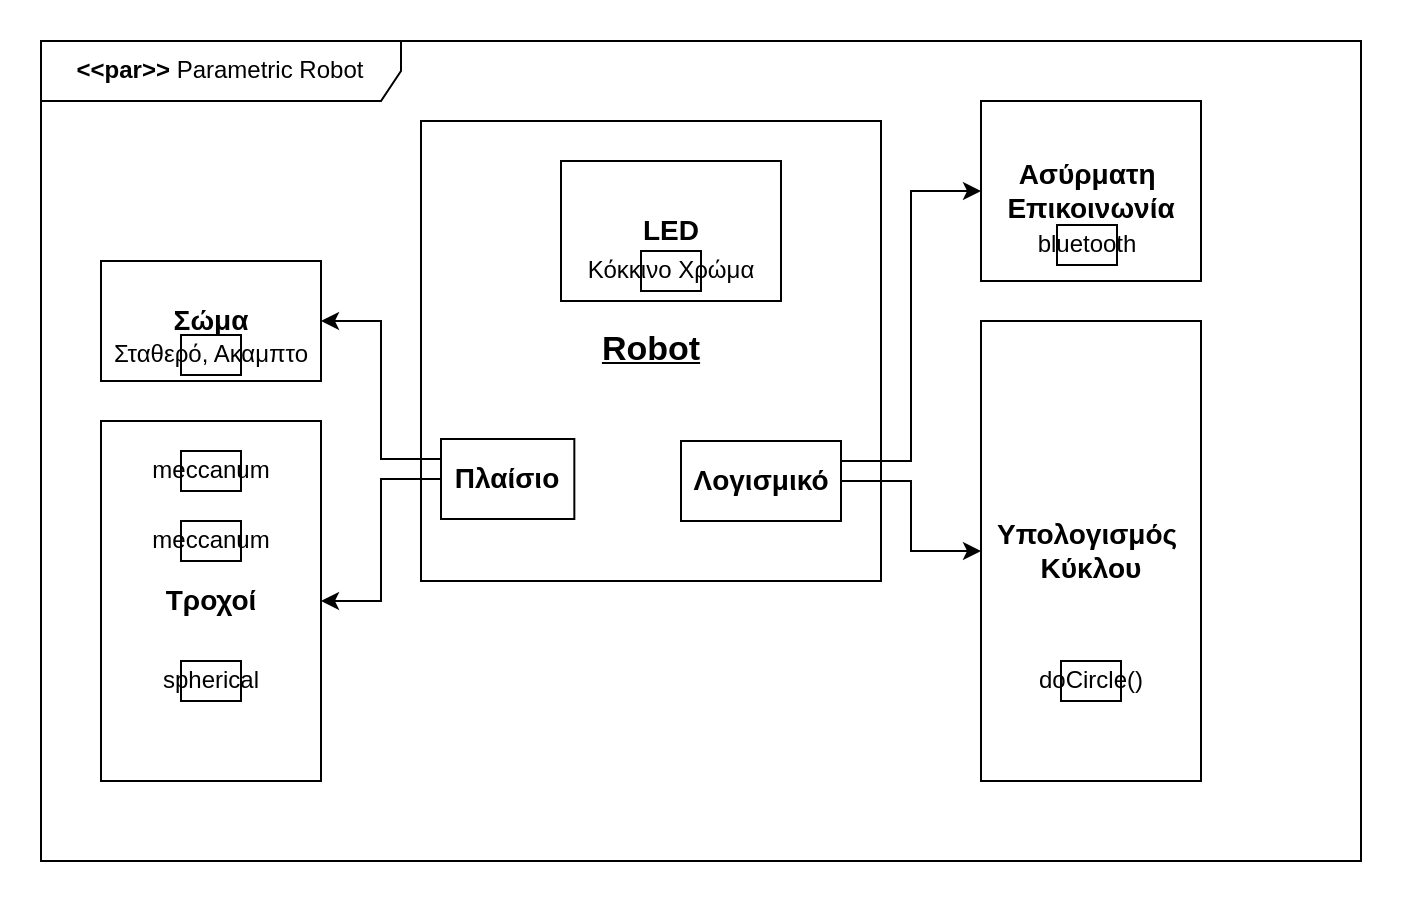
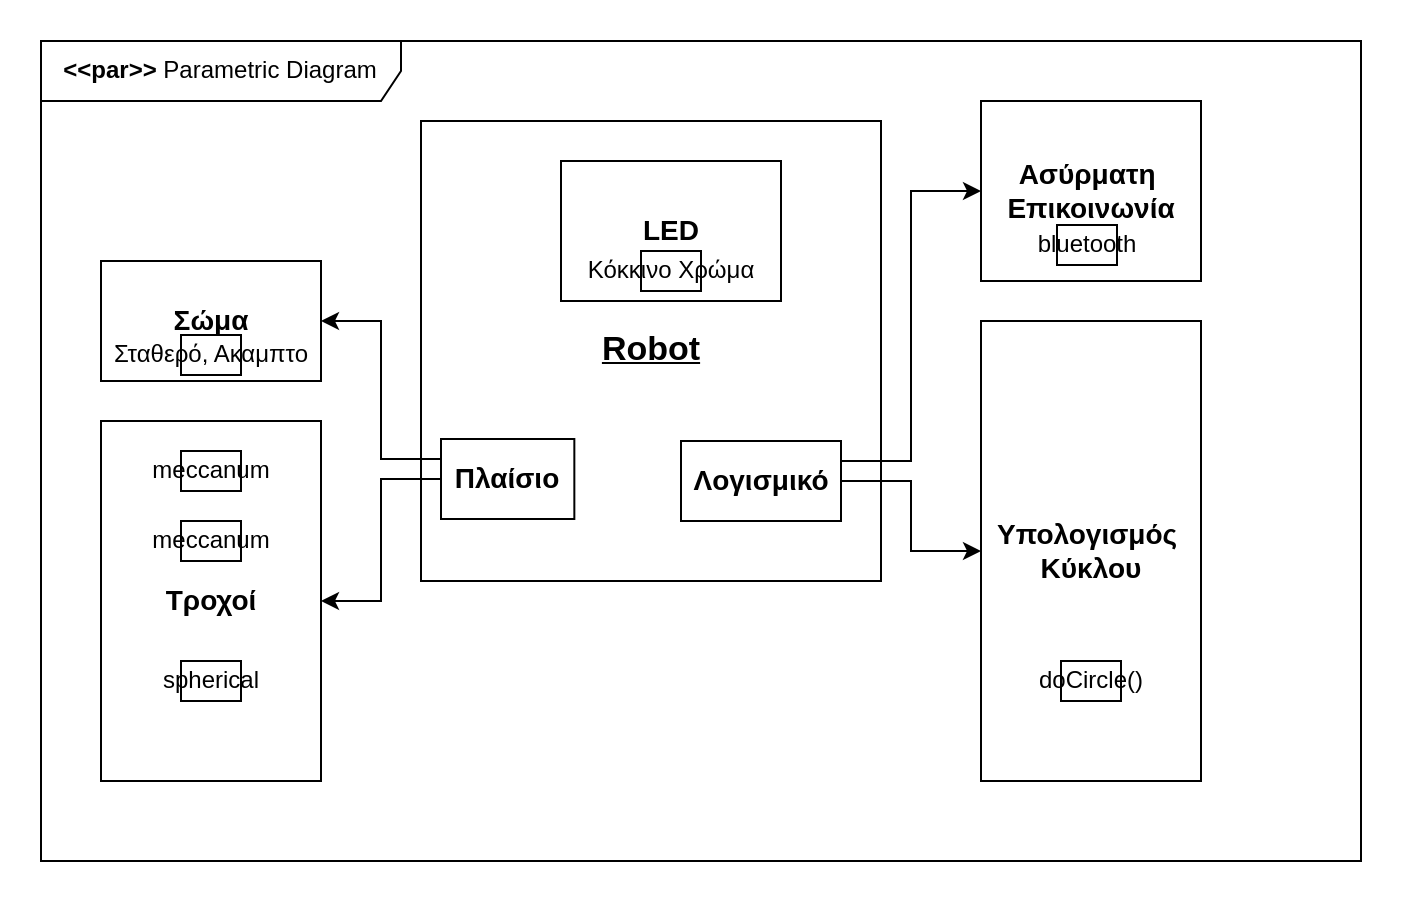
node "<<par>> Parametric Robot": label "<<par>> Parametric Robot" -> "<<par>> Parametric Diagram"
